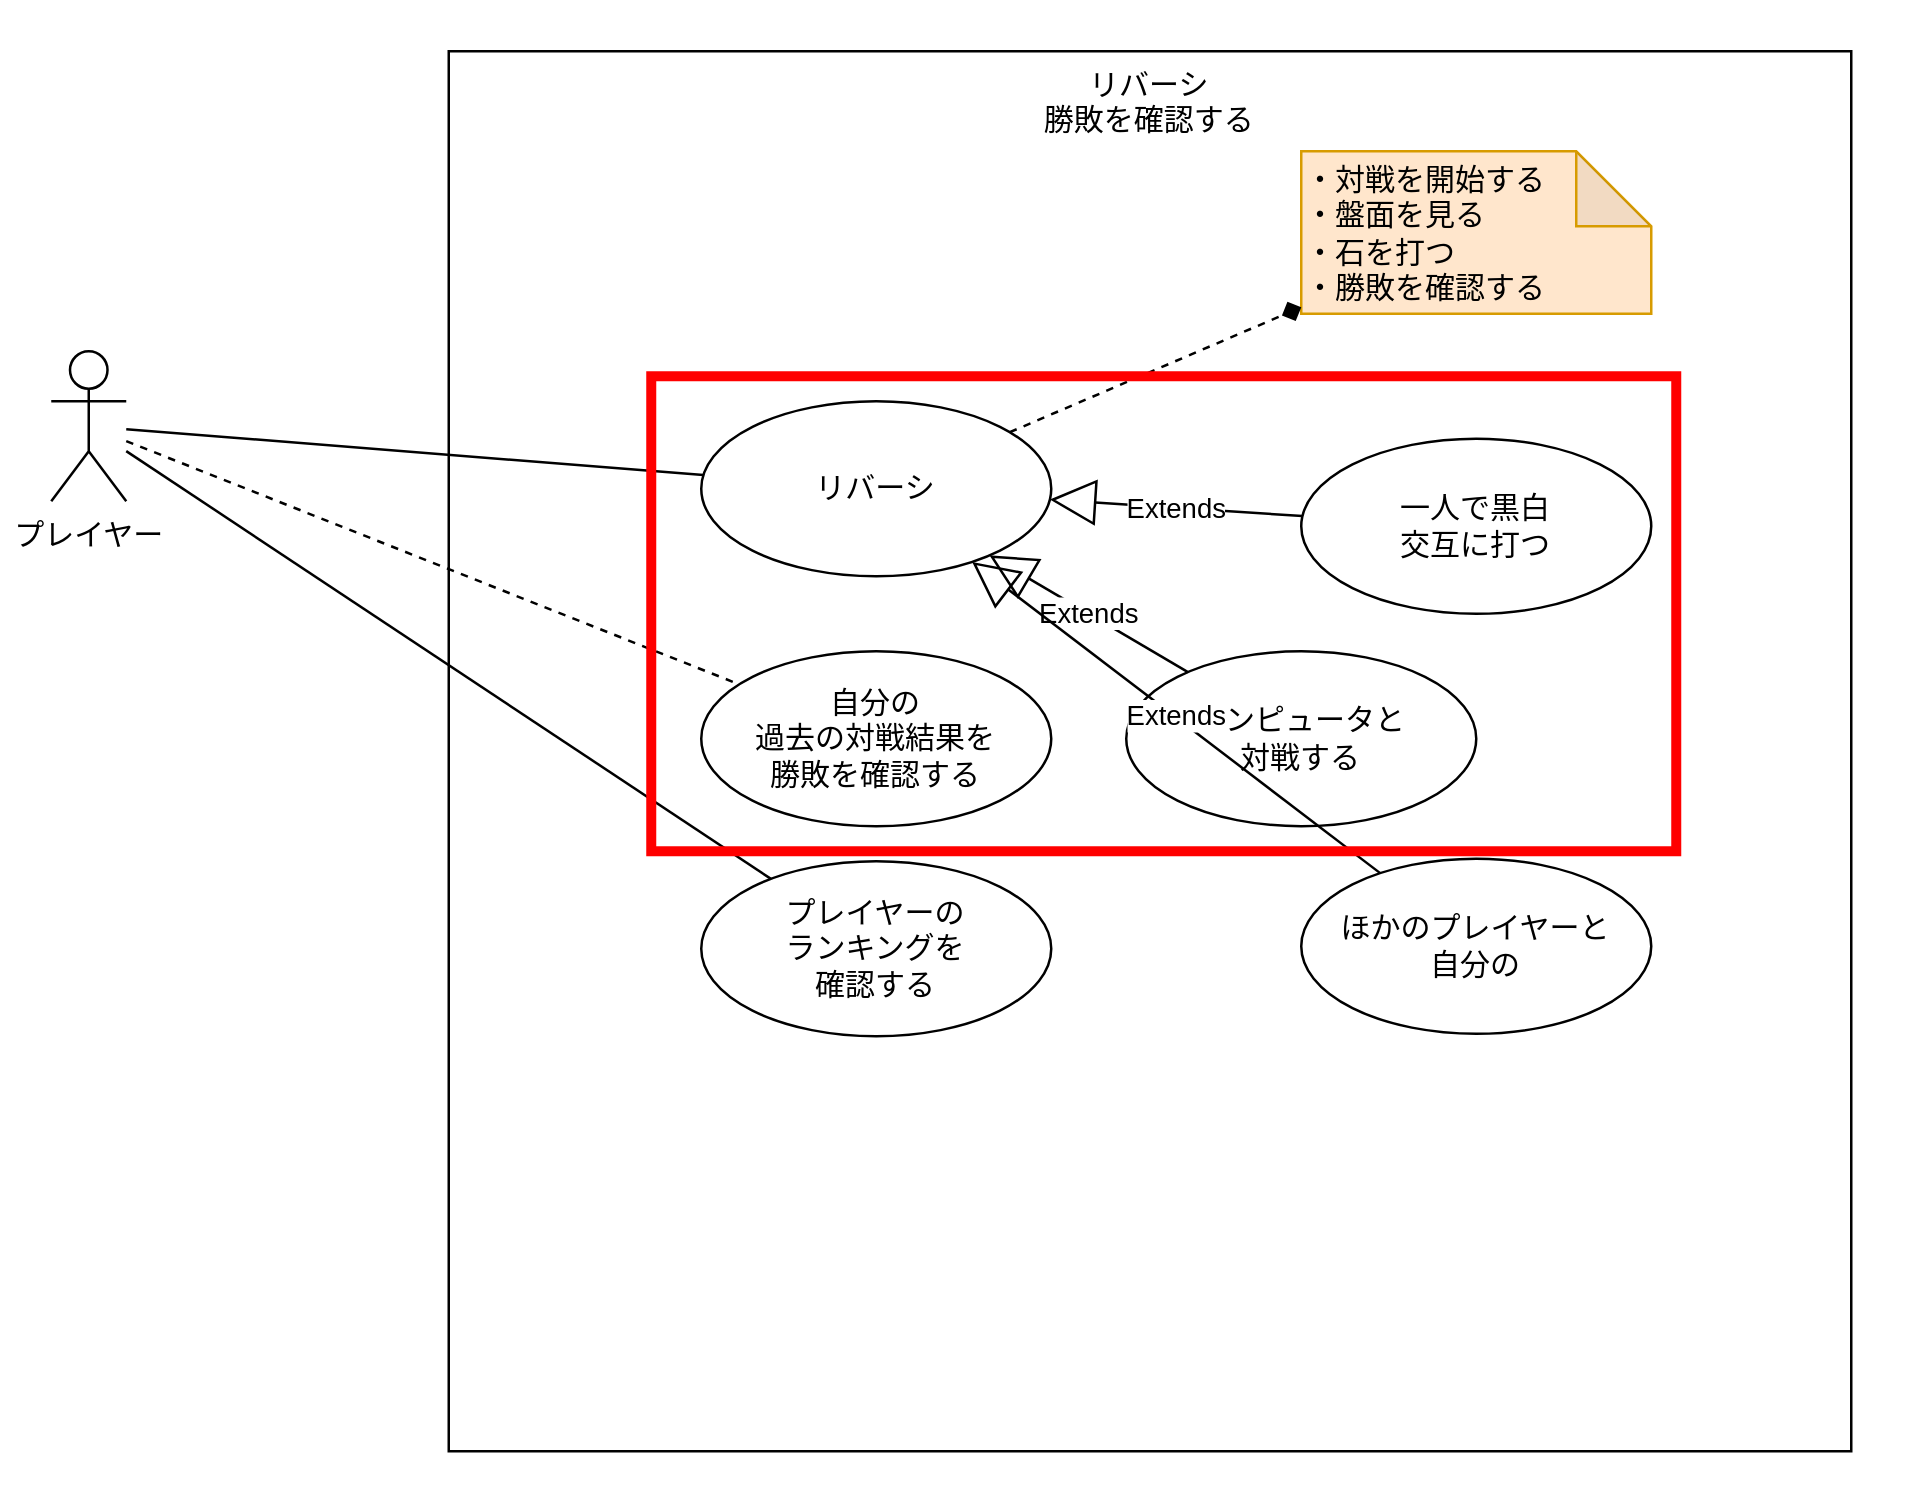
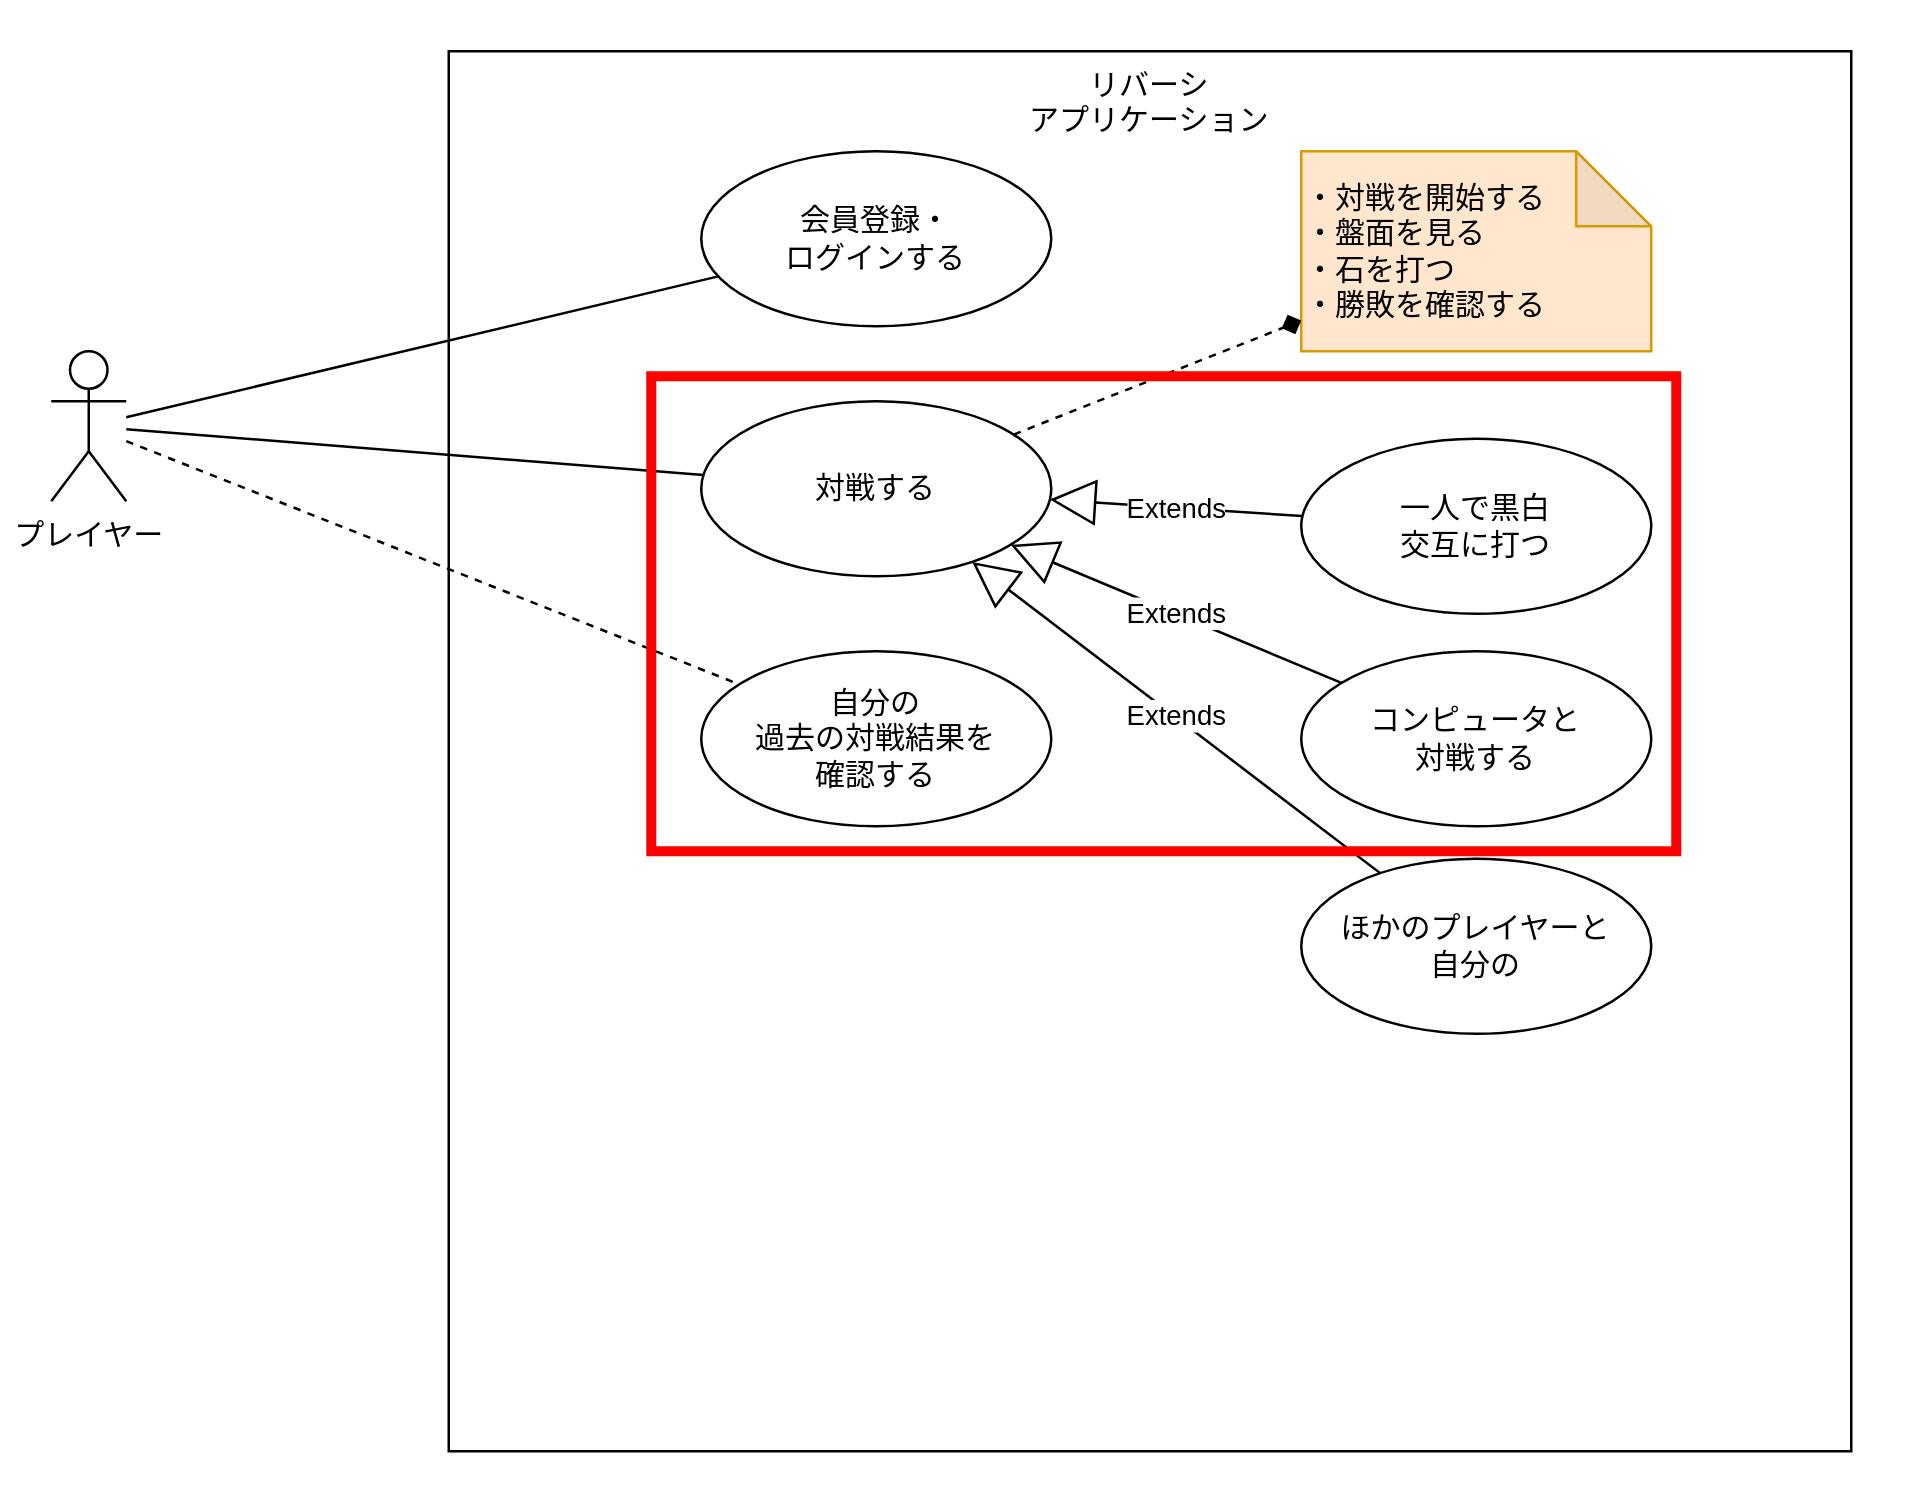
node "リバーシ 勝敗を確認する": label "リバーシ 勝敗を確認する" -> "リバーシ アプリケーション"
node "・対戦を開始する ・盤面を見る ・石を打つ ・勝敗を確認する": size 350x163 -> 350x200
node "会員登録・ ログインする": added
edge "会員登録・ ログインする" -- "プレイヤー": added
node "リバーシ": label "リバーシ" -> "対戦する"
edge "プレイヤー" -- "プレイヤーの ランキングを 確認する": removed
node "自分の 過去の対戦結果を 勝敗を確認する": label "自分の 過去の対戦結果を 勝敗を確認する" -> "自分の 過去の対戦結果を 確認する"
node "コンピュータと 対戦する": moved (1301, 739) -> (1476, 739)
node "プレイヤーの ランキングを 確認する": removed
